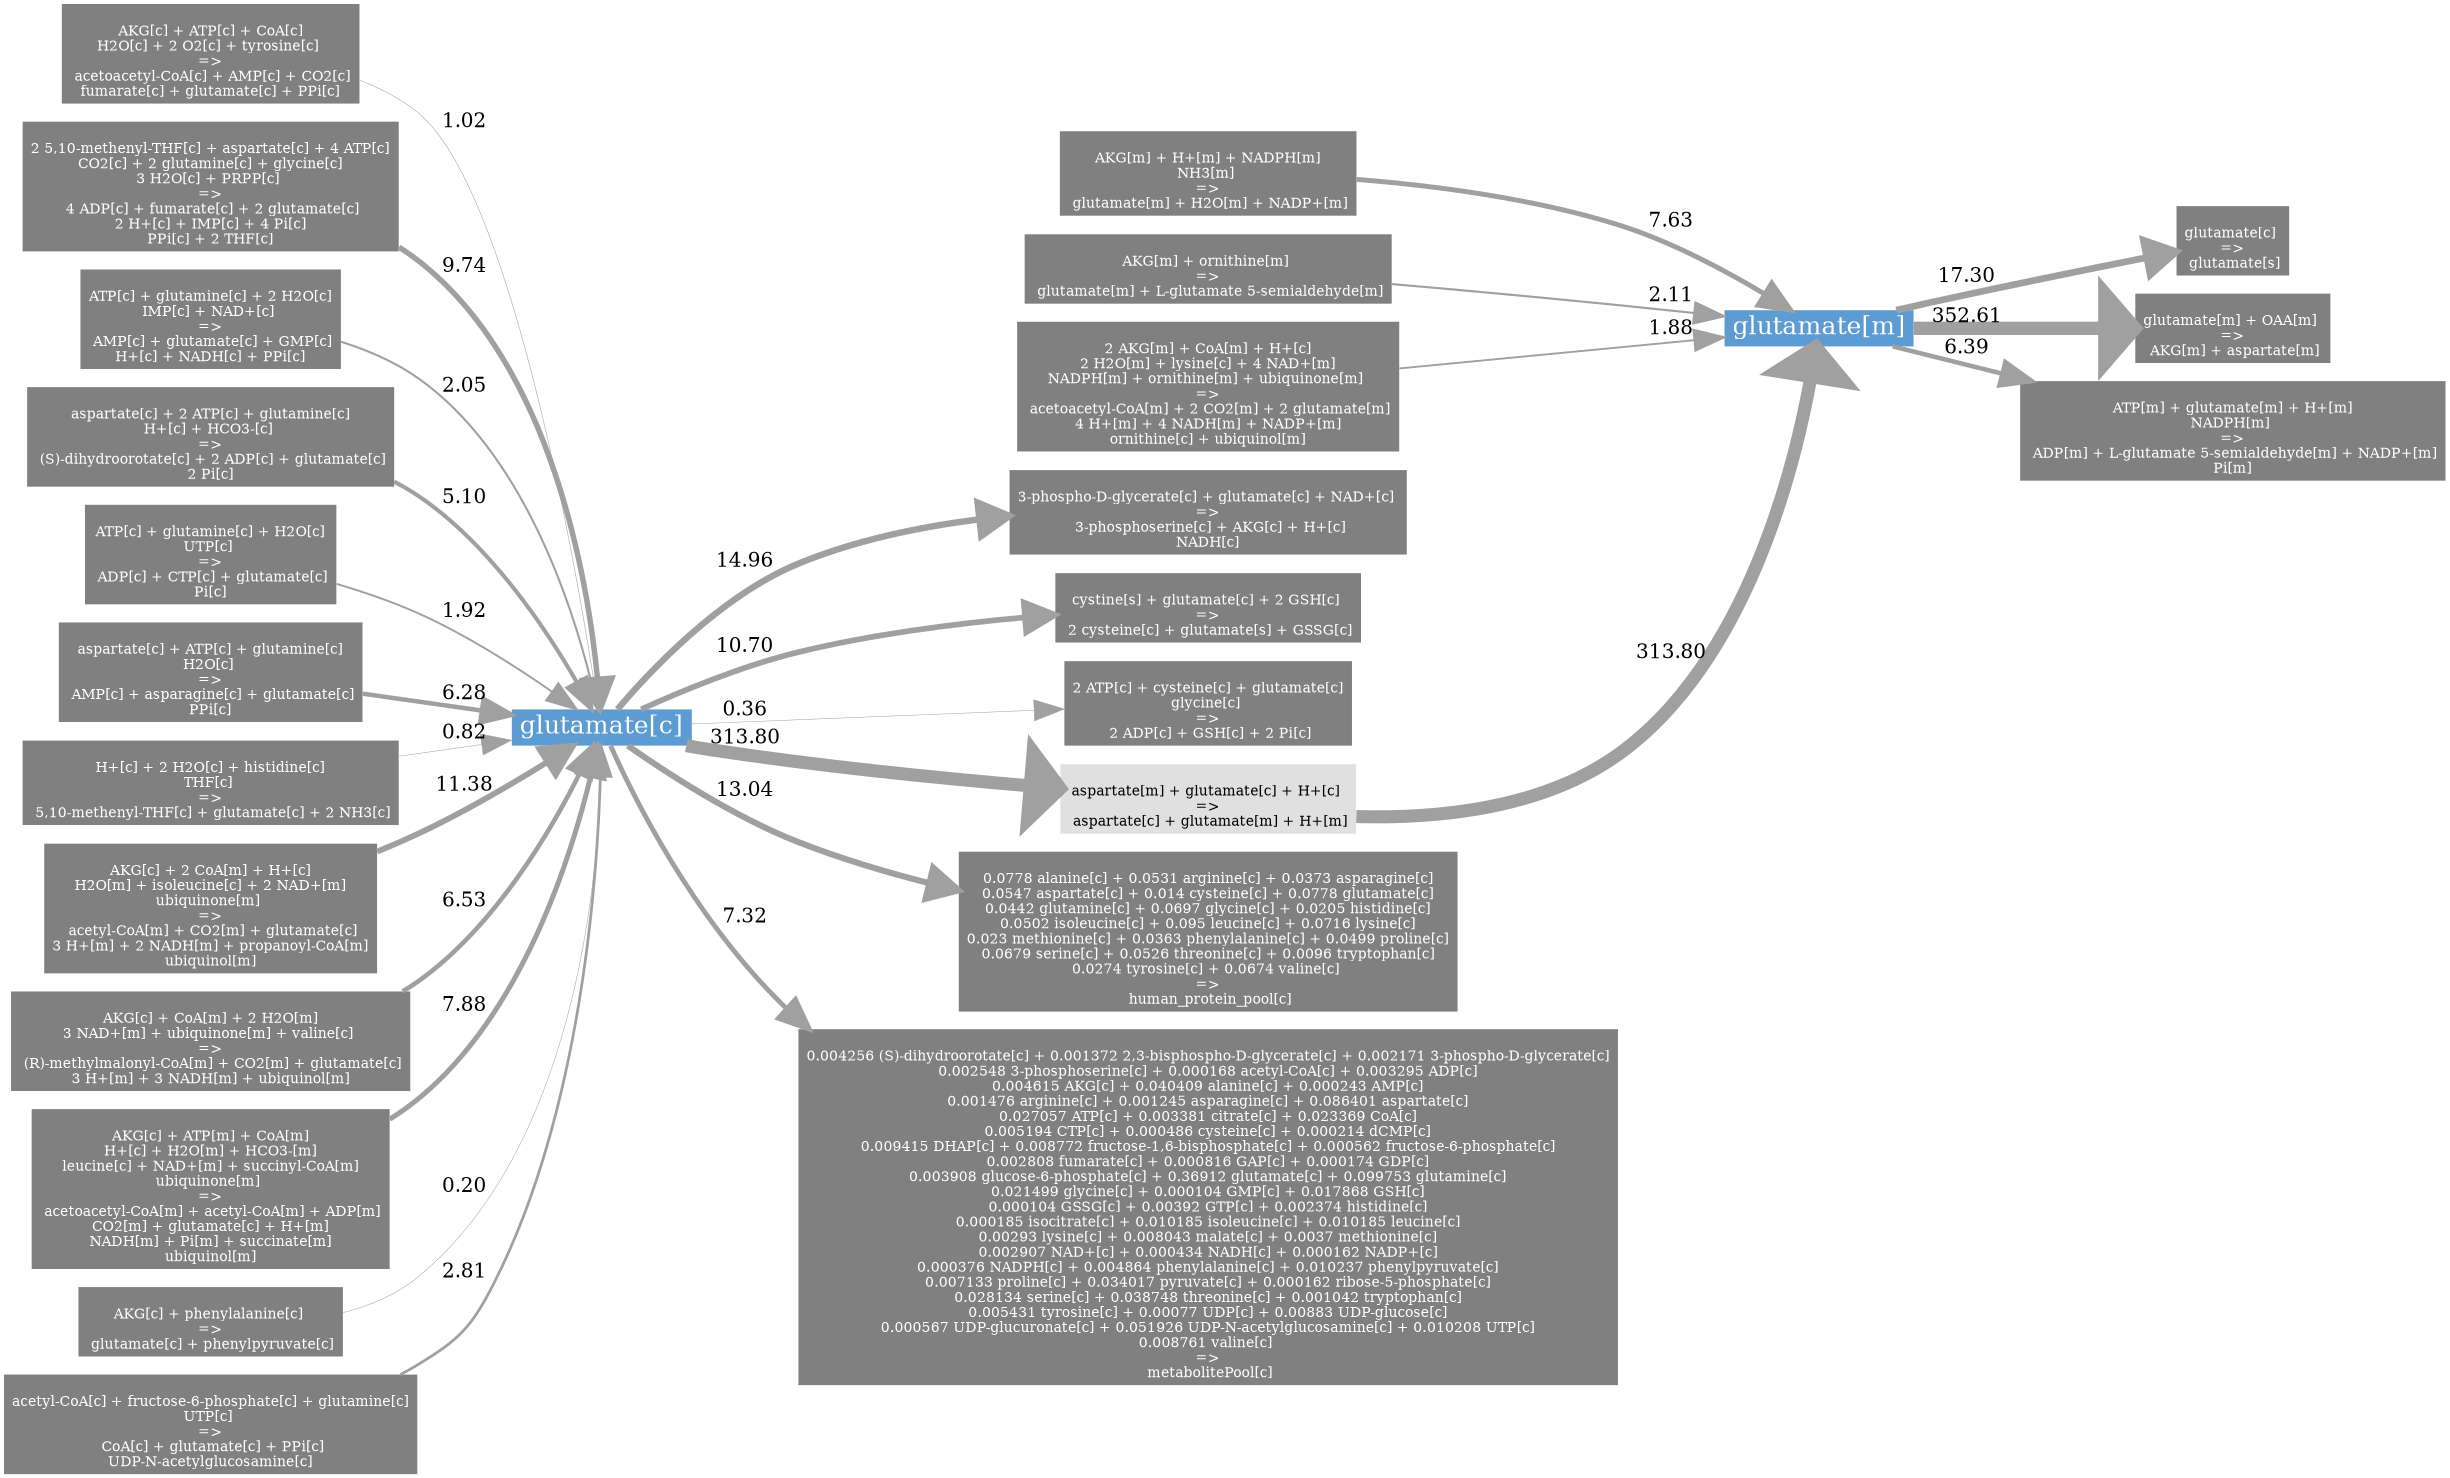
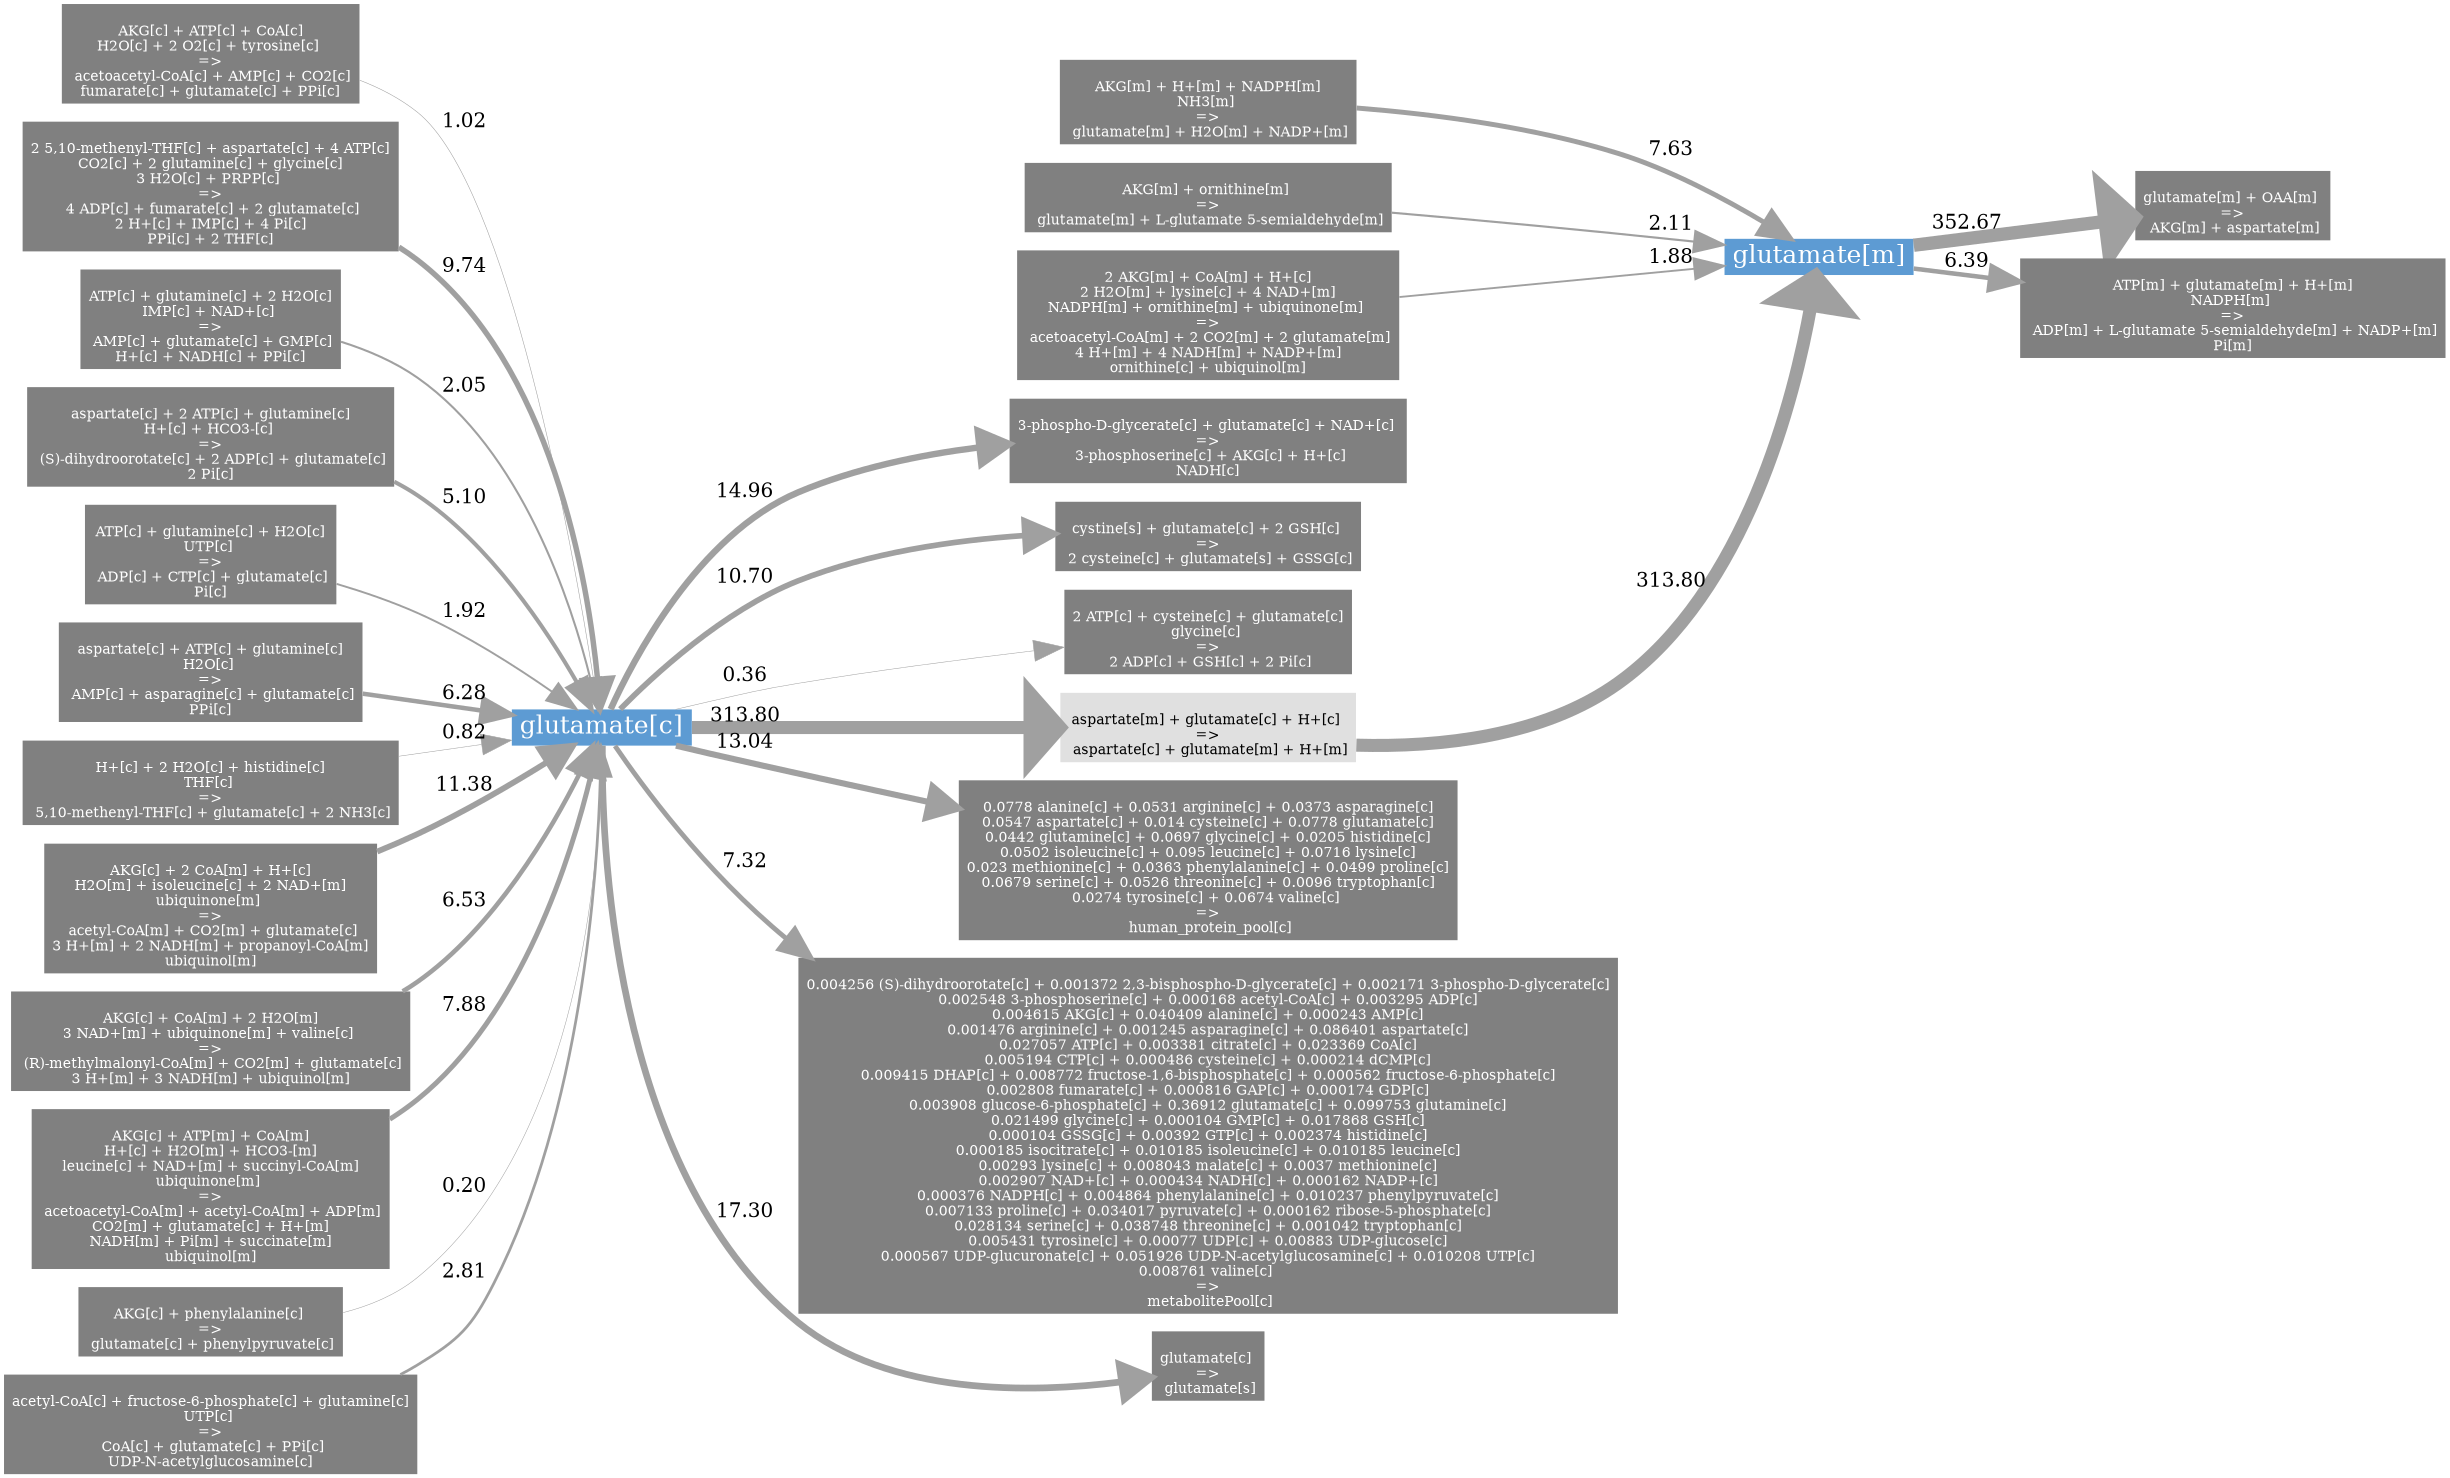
edge "glutamate[m]" -> "glutamate[c] => glutamate[s]": now "glutamate[c]" -> "glutamate[c] => glutamate[s]"
edge "glutamate[m]" -> "glutamate[m] + OAA[m] => AKG[m] + aspartate[m]": label "352.61" -> "352.67"
